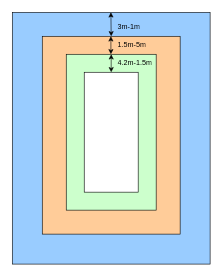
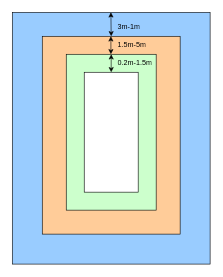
node "4.2m-1.5m": label "4.2m-1.5m" -> "0.2m-1.5m"
